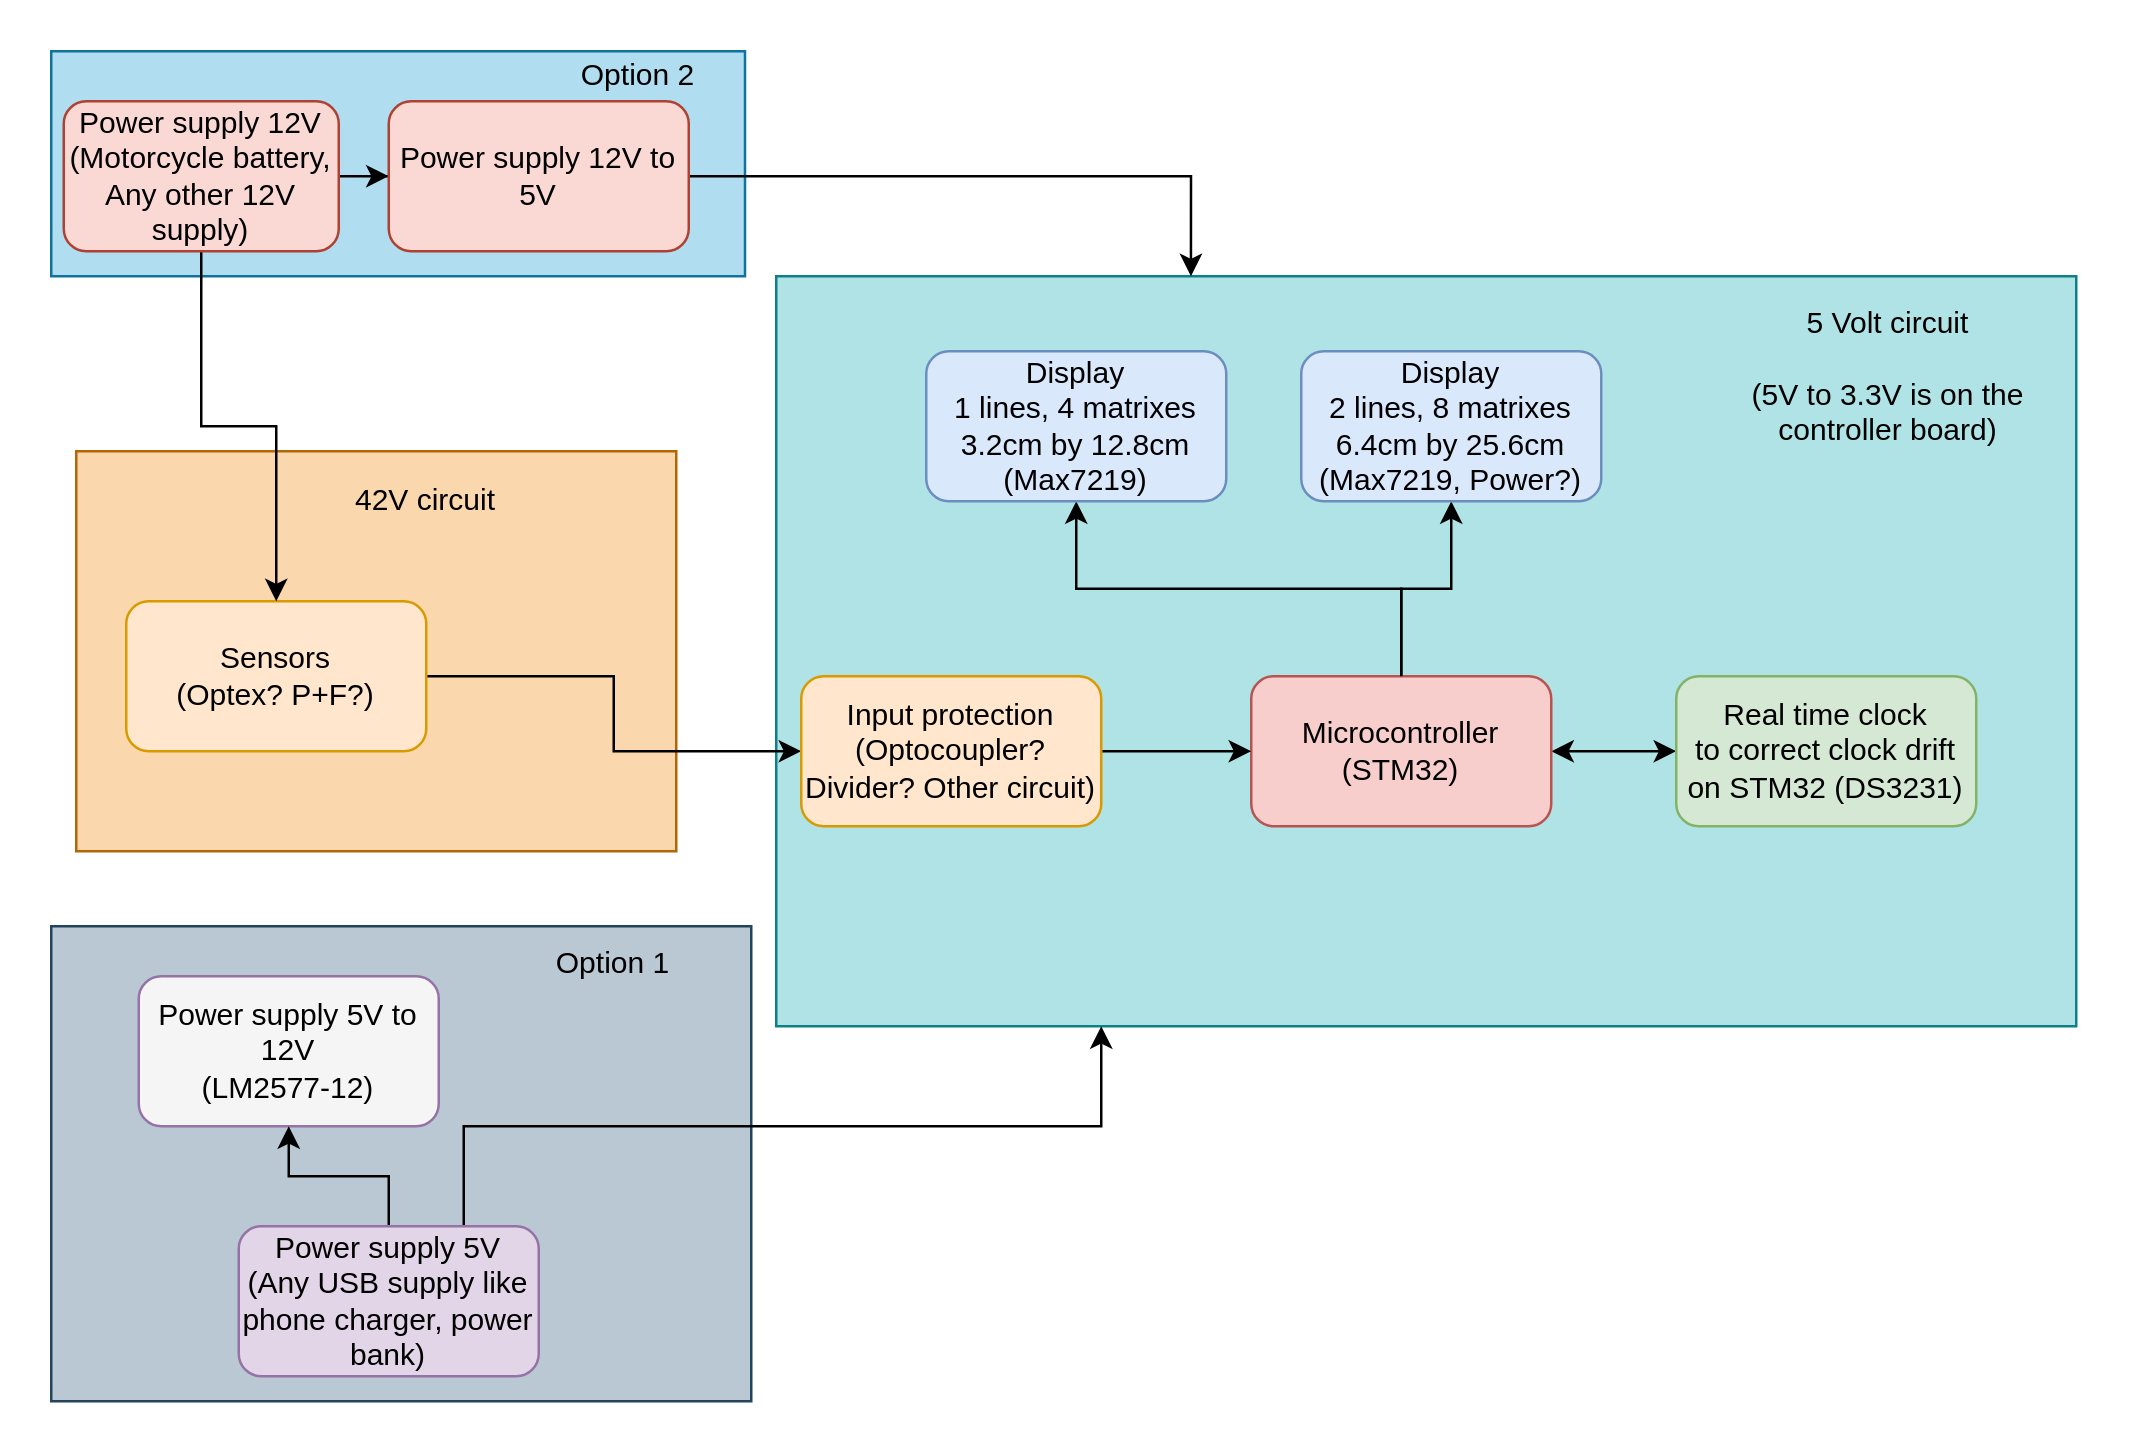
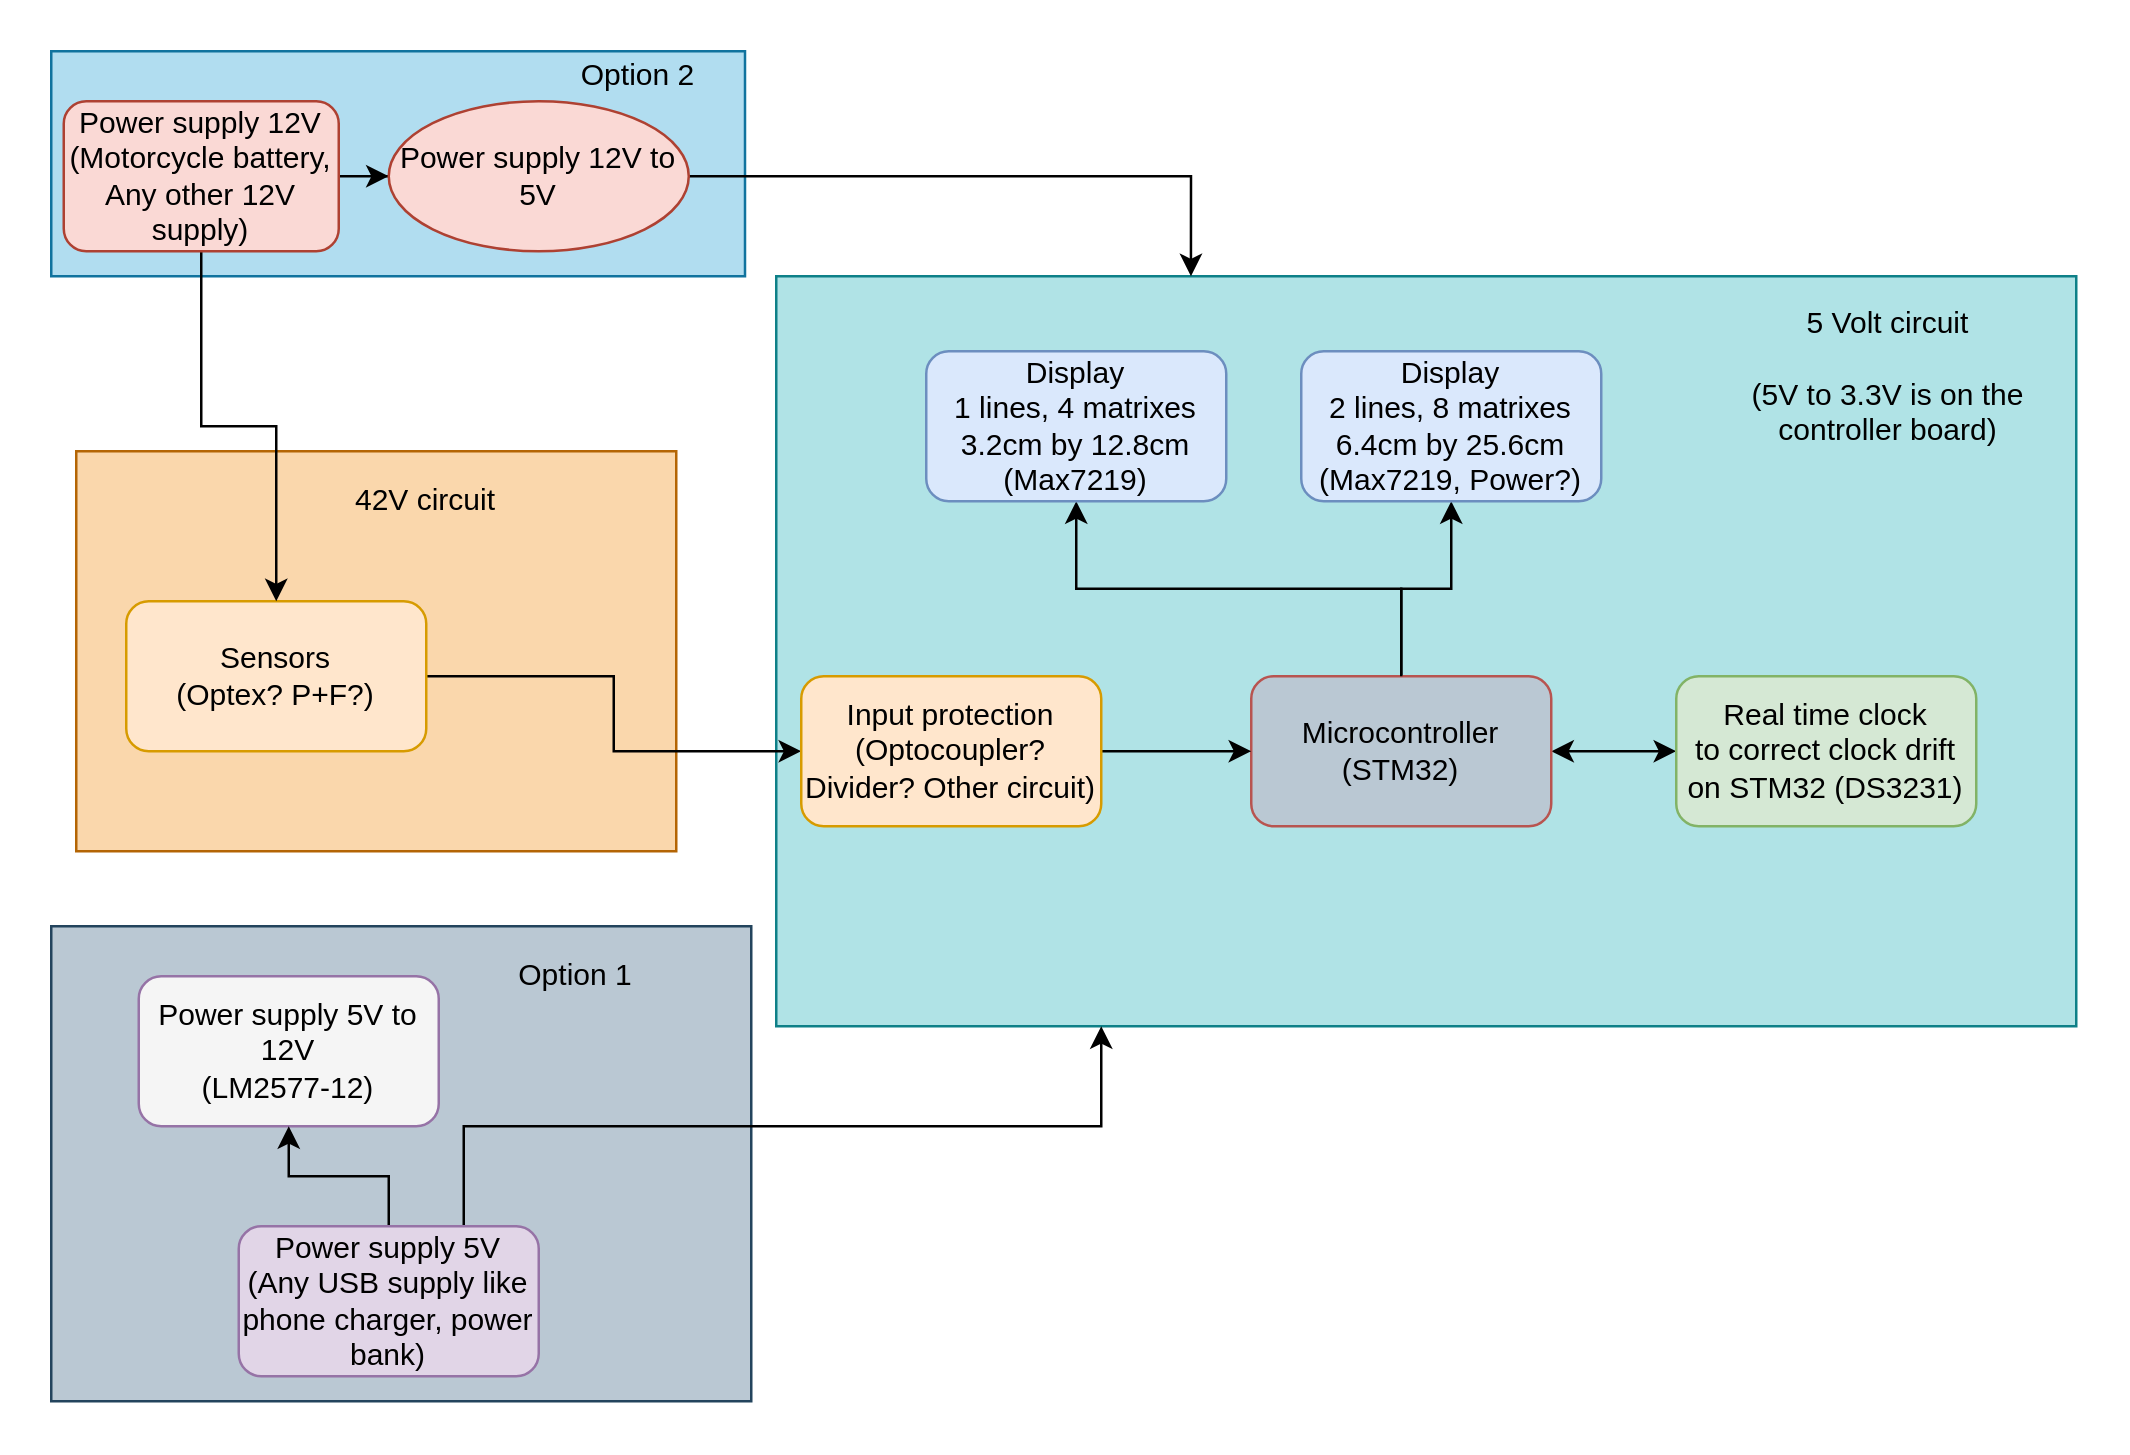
node "Power supply 12V to 5V": shape rounded rectangle -> ellipse
node "Microcontroller (STM32)": fillcolor #f8cecc -> #bac8d3
node "Option 1": moved (614, 964) -> (576, 976)
